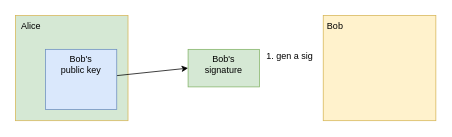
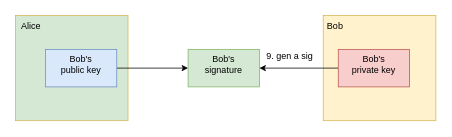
node "1. gen a sig": label "1. gen a sig" -> "9. gen a sig"
edge "Bob's private key" -> "Bob's signature": added
node "Bob's private key": added
node "Bob's public key": size 71x60 -> 71x38
